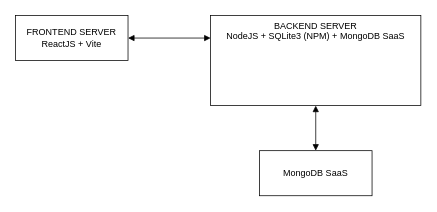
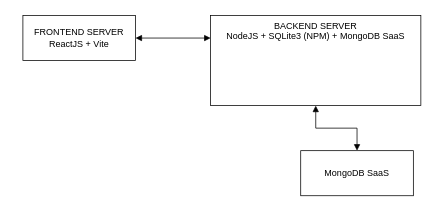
node "FRONTEND SERVER ReactJS + Vite": moved (72, 38) -> (79, 38)
node "MongoDB SaaS": moved (315, 173) -> (357, 173)
